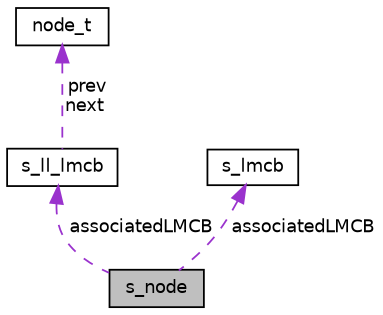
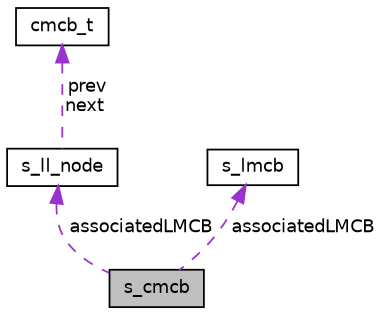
node "node_t": label "node_t" -> "cmcb_t"
node "s_ll_lmcb": label "s_ll_lmcb" -> "s_ll_node"
node "s_node": label "s_node" -> "s_cmcb"
